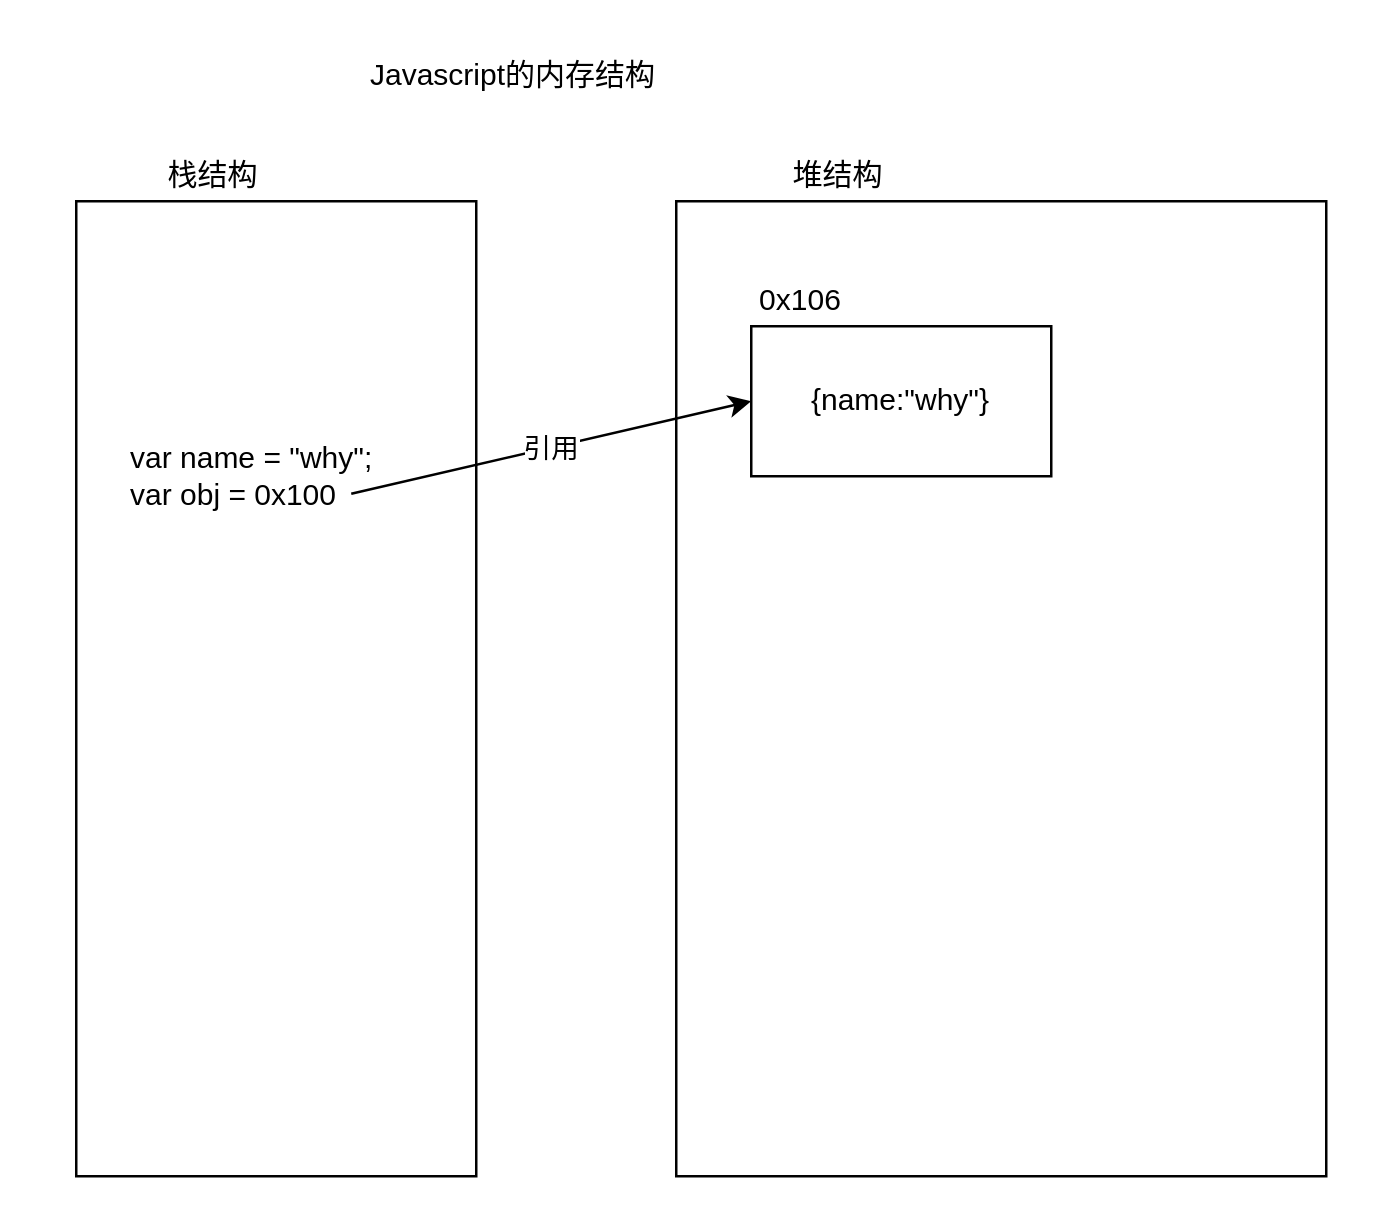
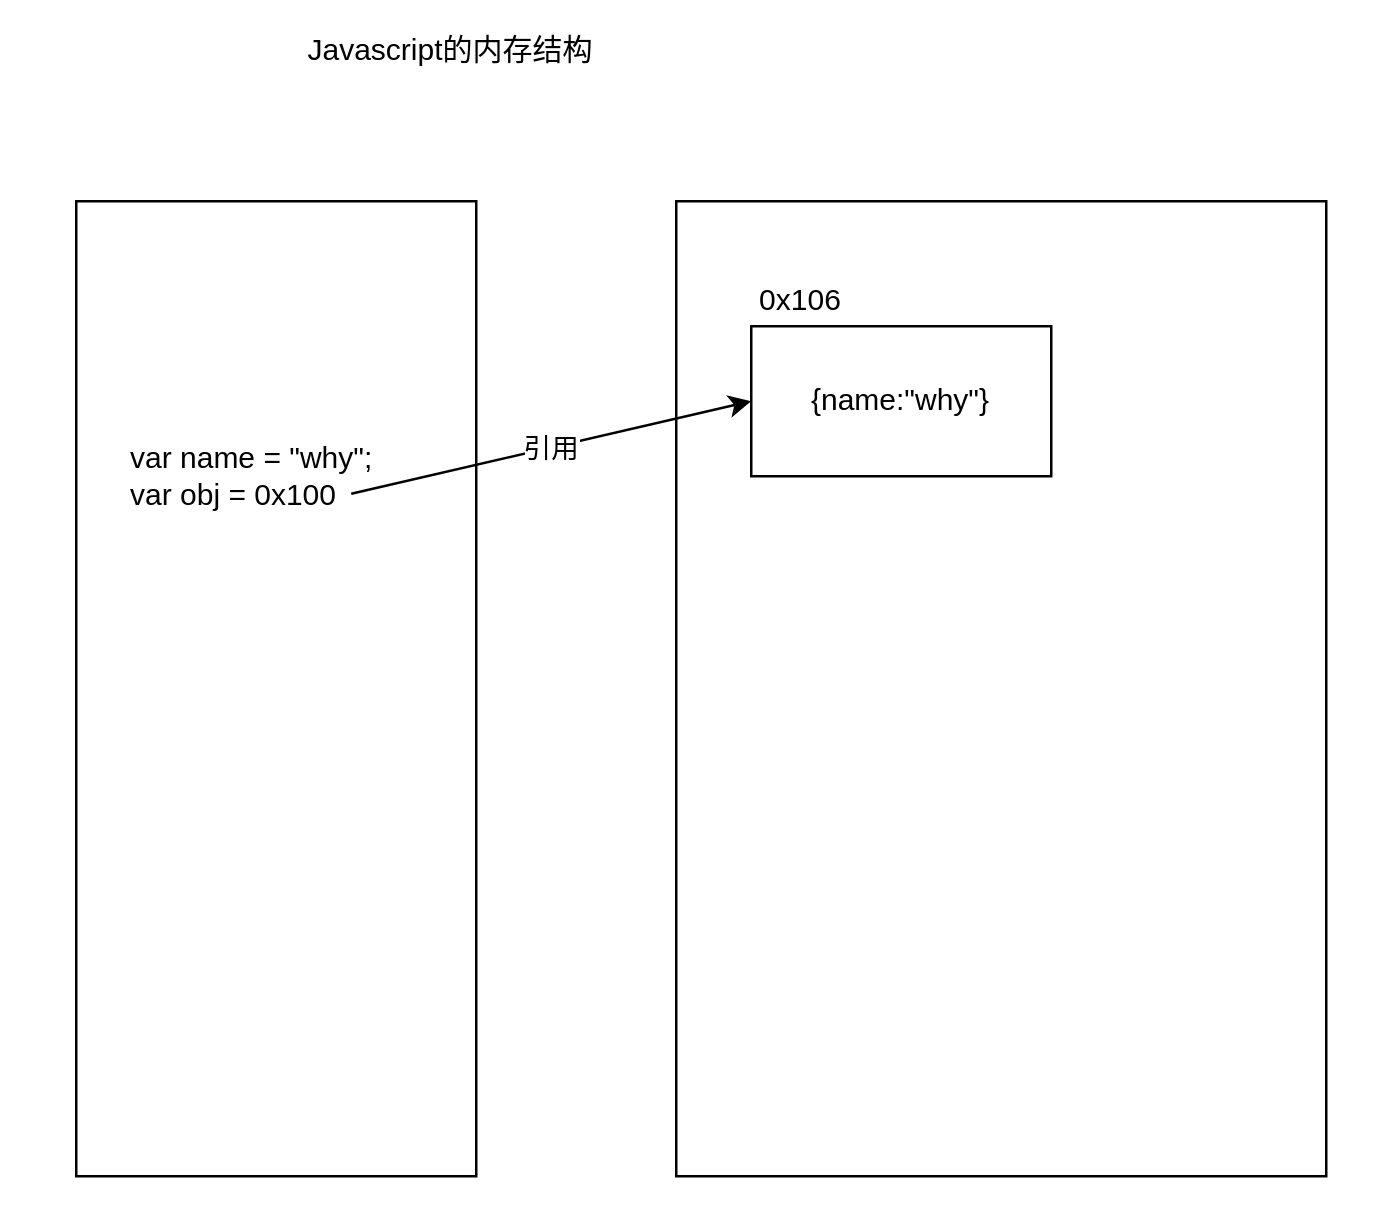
node "Javascript的内存结构": moved (514, 76) -> (451, 51)
node "栈结构": removed
node "堆结构": removed
